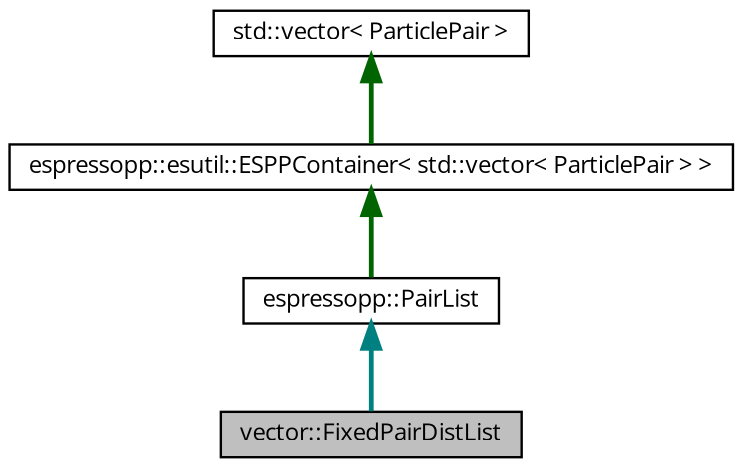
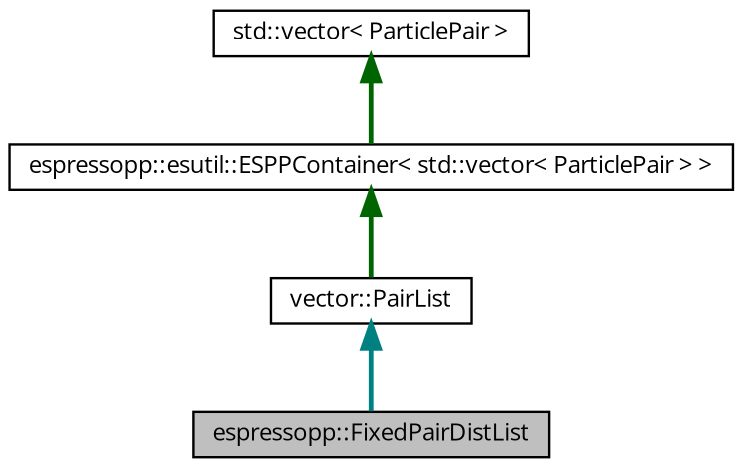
node "espressopp::PairList": label "espressopp::PairList" -> "vector::PairList"
node "vector::FixedPairDistList": label "vector::FixedPairDistList" -> "espressopp::FixedPairDistList"
